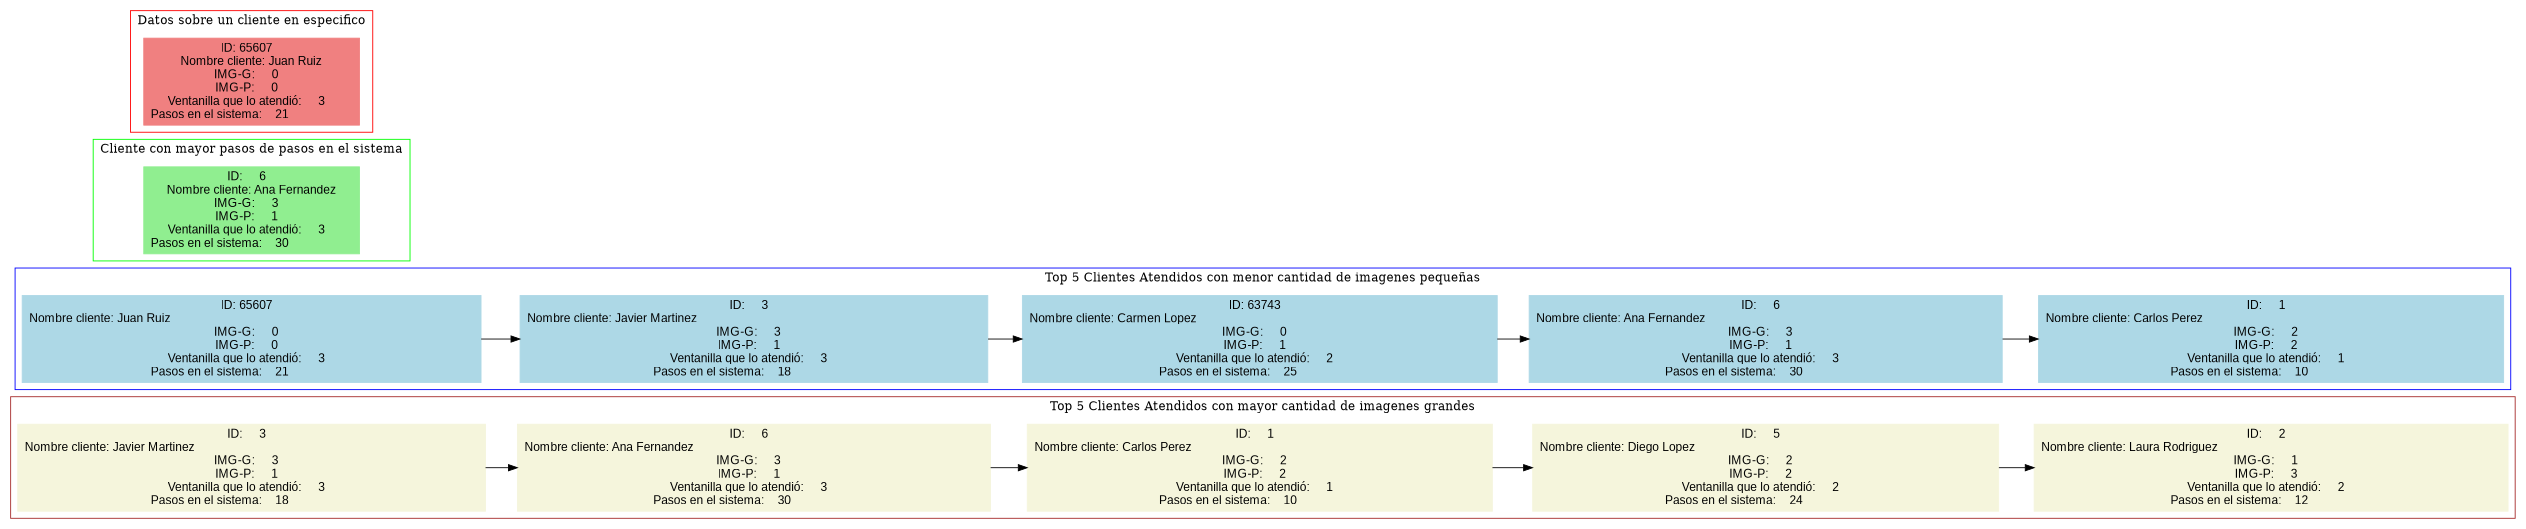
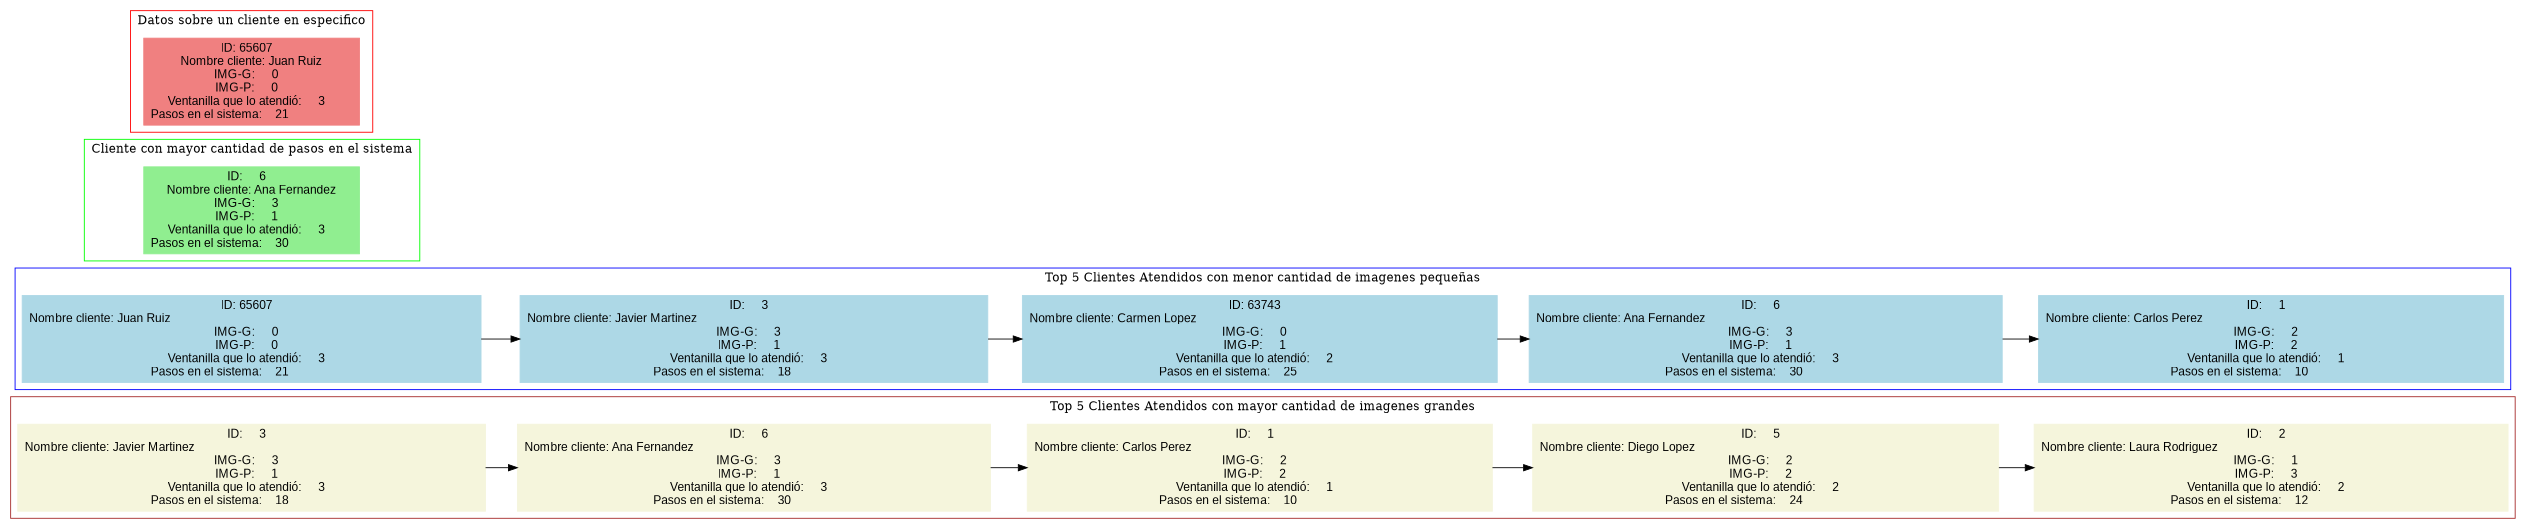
cluster "Cliente con mayor pasos de pasos en el sistema": label "Cliente con mayor pasos de pasos en el sistema" -> "Cliente con mayor cantidad de pasos en el sistema"
